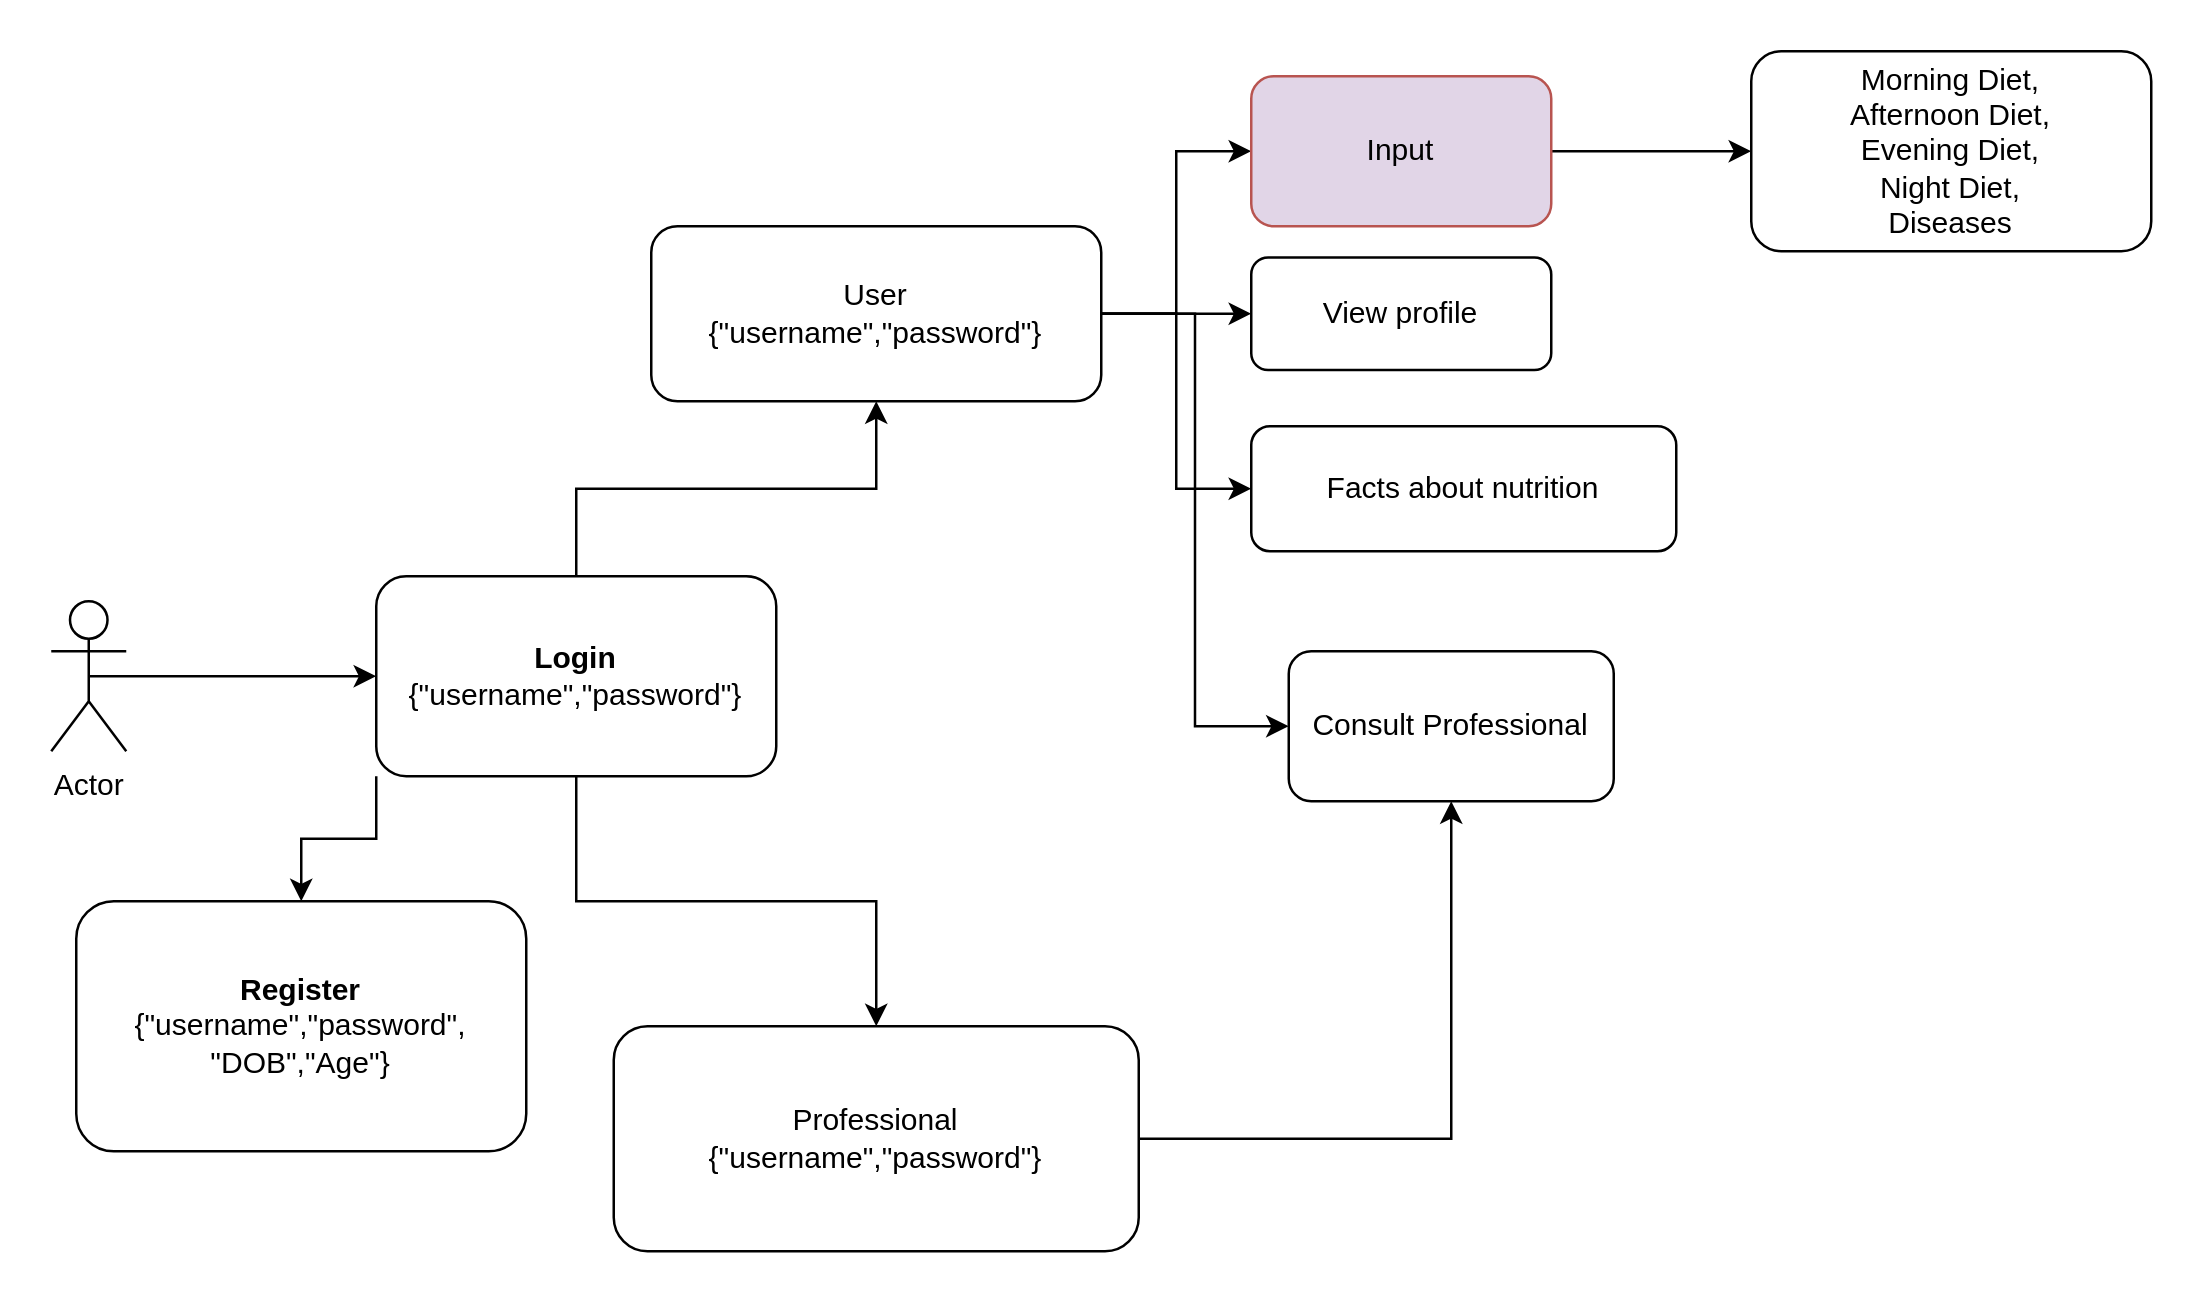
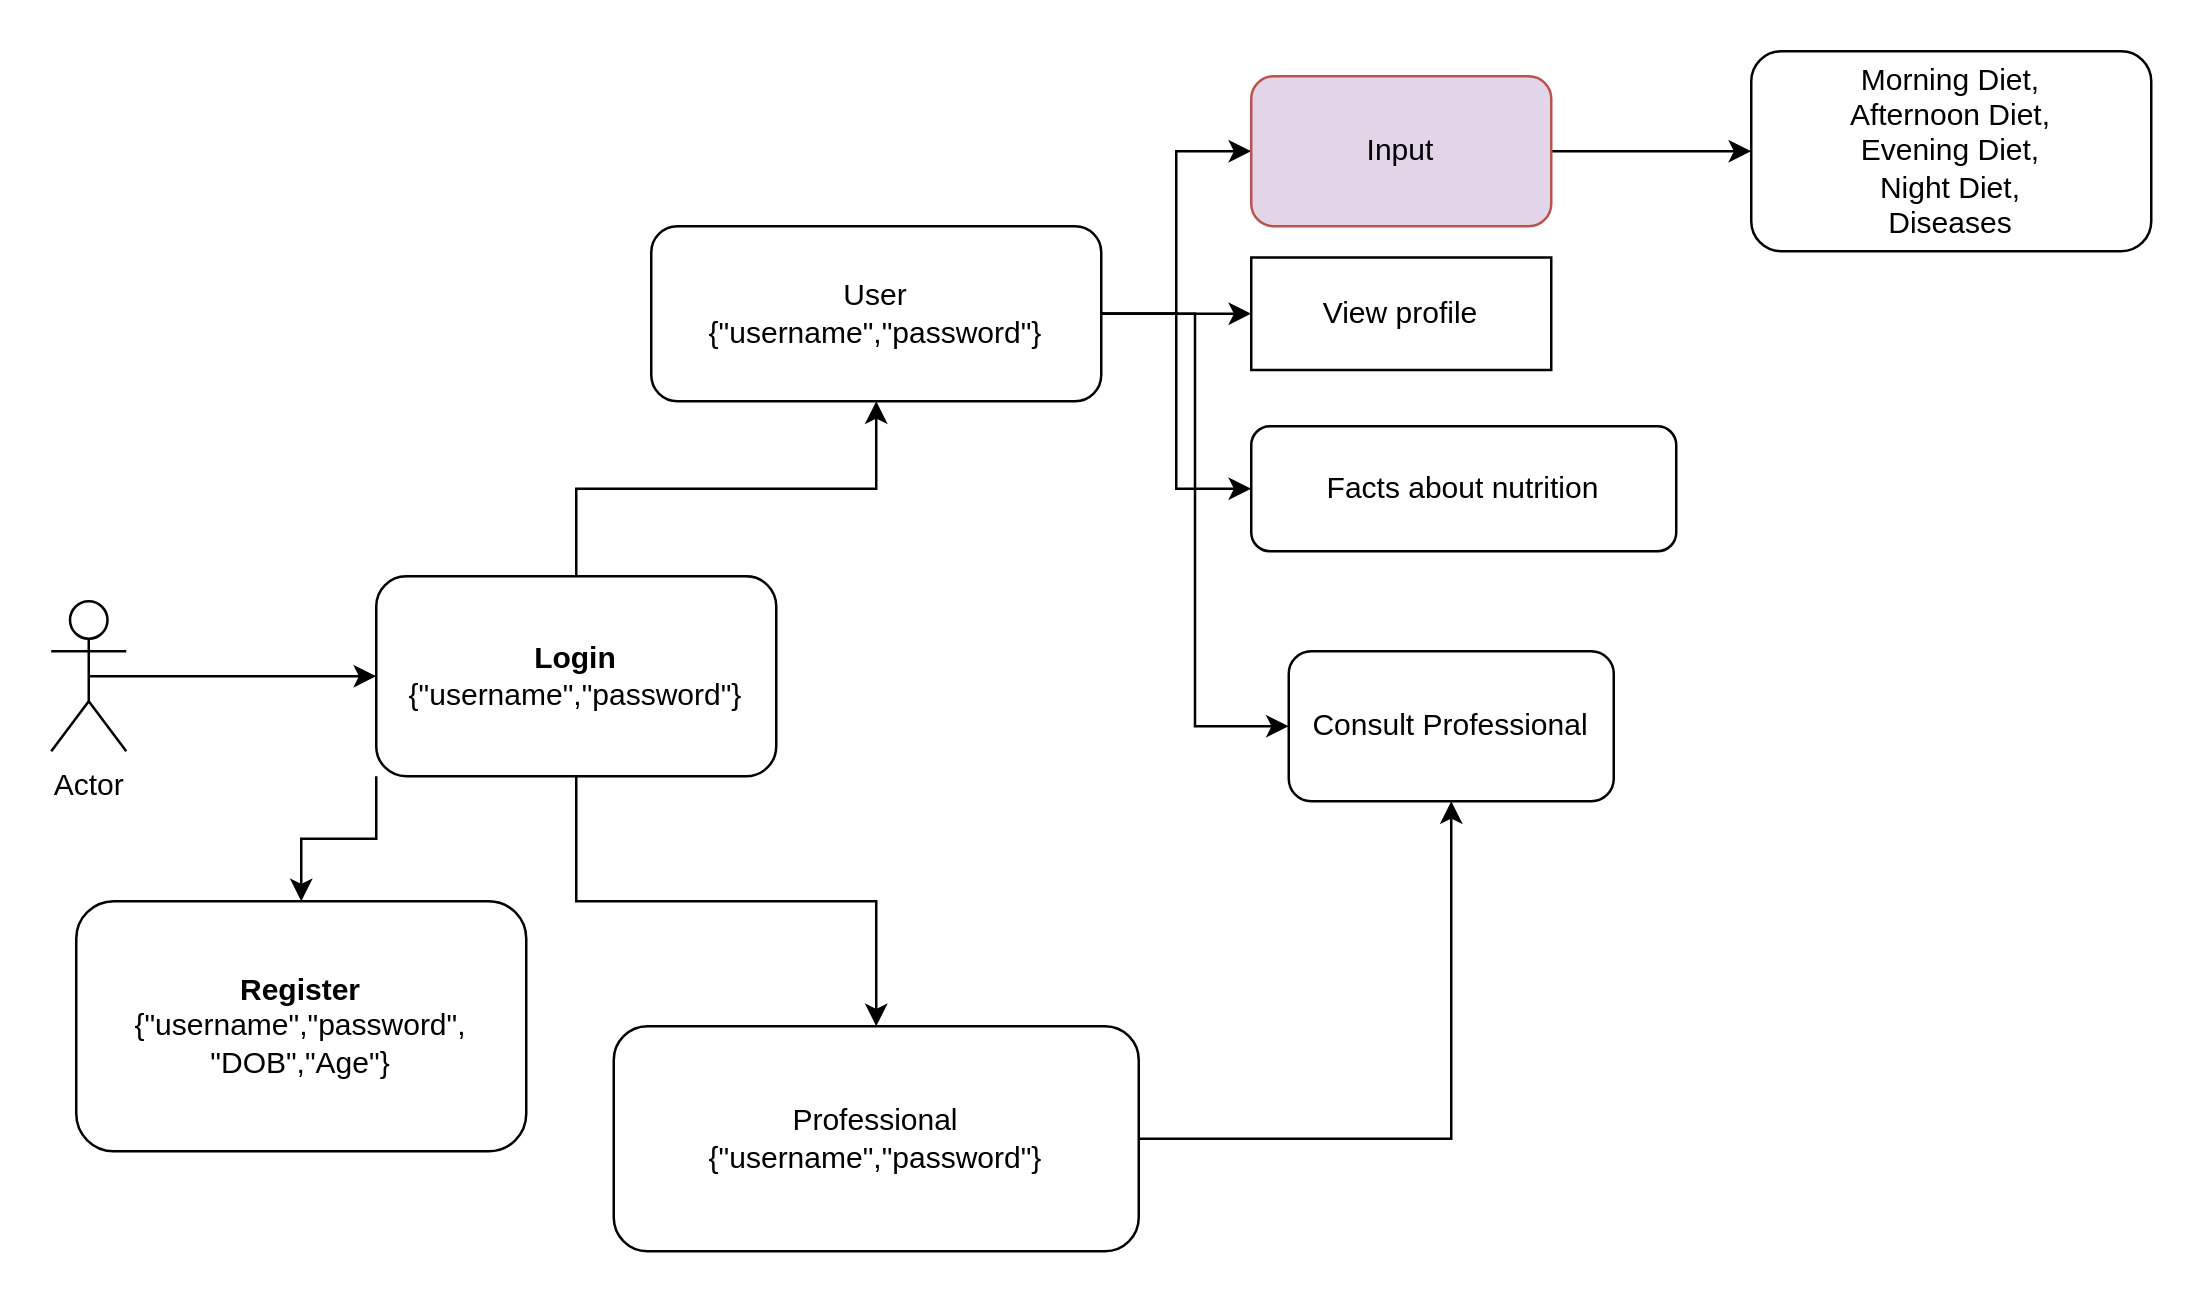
node "View profile": shape rounded rectangle -> rectangle
